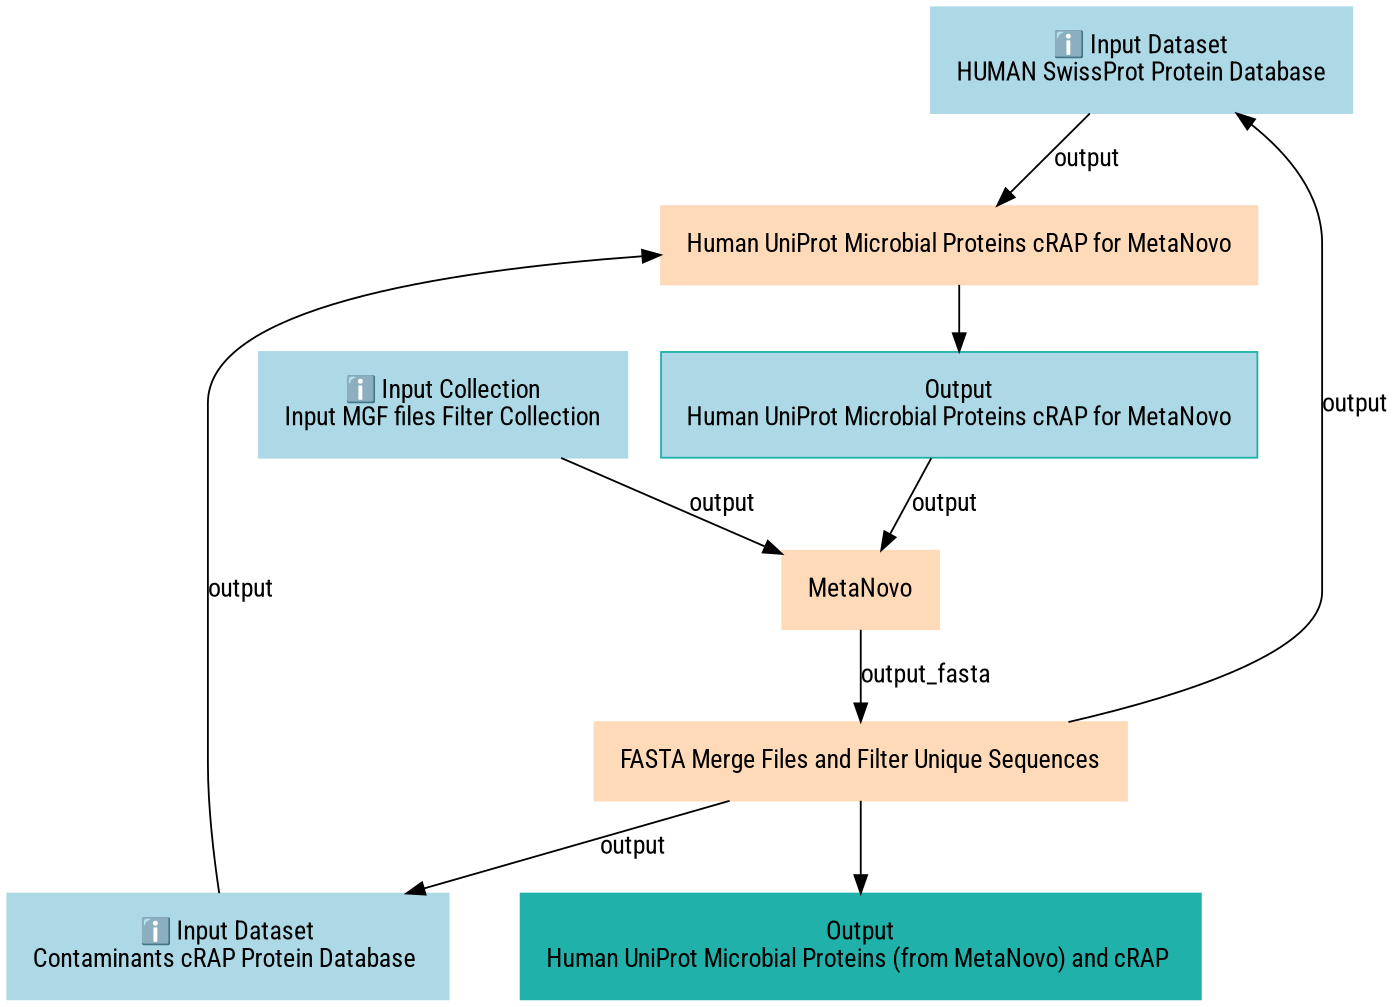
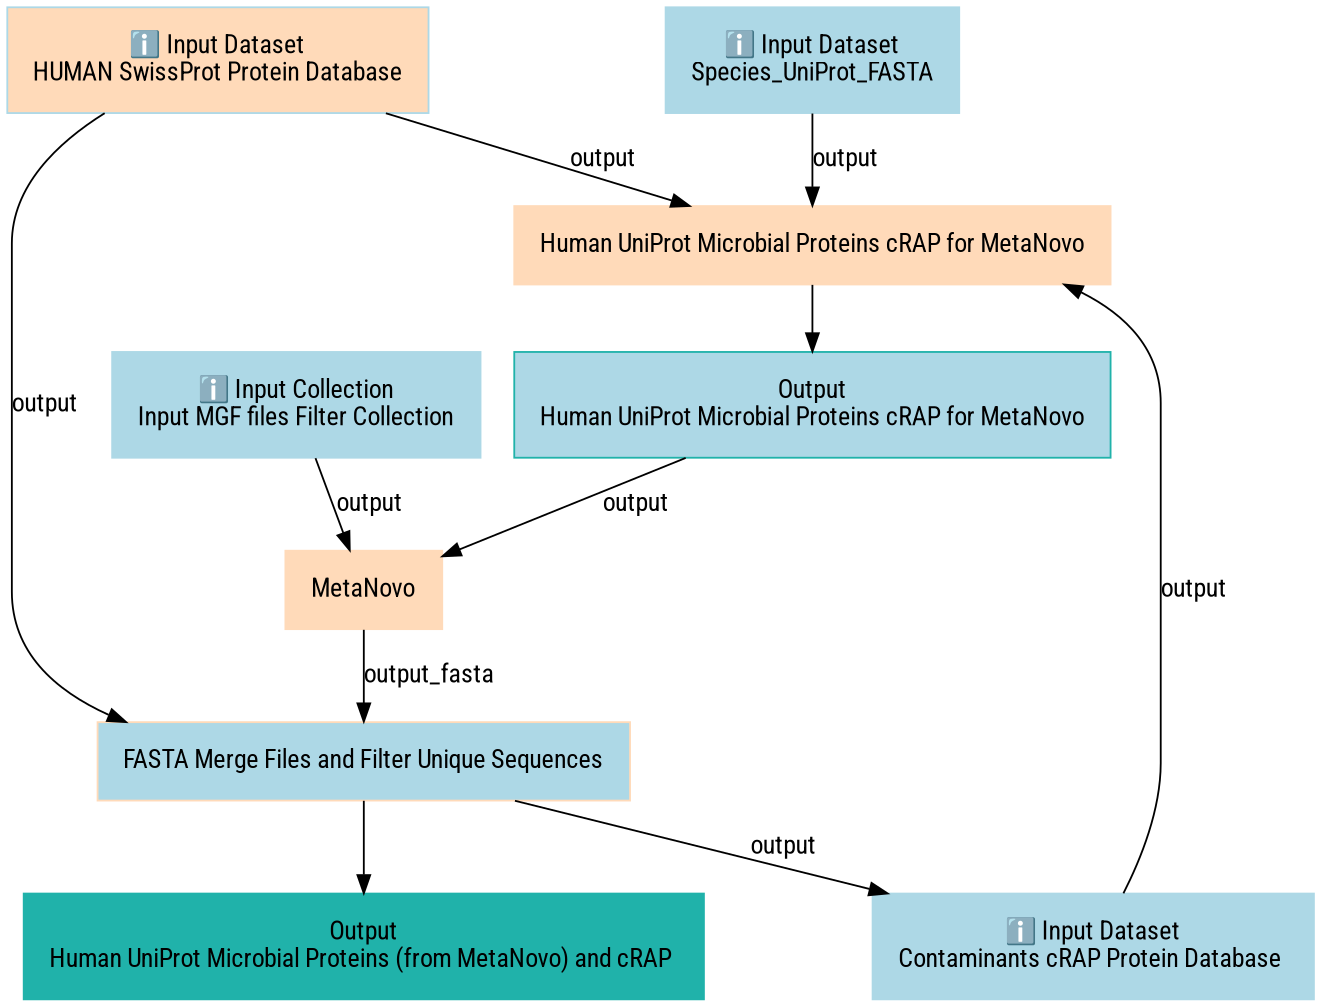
node "ℹ️ Input Dataset Species_UniProt_FASTA": added
node "ℹ️ Input Dataset HUMAN SwissProt Protein Database": fillcolor lightblue -> peachpuff
edge "FASTA Merge Files and Filter Unique Sequences" -> "ℹ️ Input Dataset HUMAN SwissProt Protein Database": reversed
node "FASTA Merge Files and Filter Unique Sequences": fillcolor peachpuff -> lightblue
